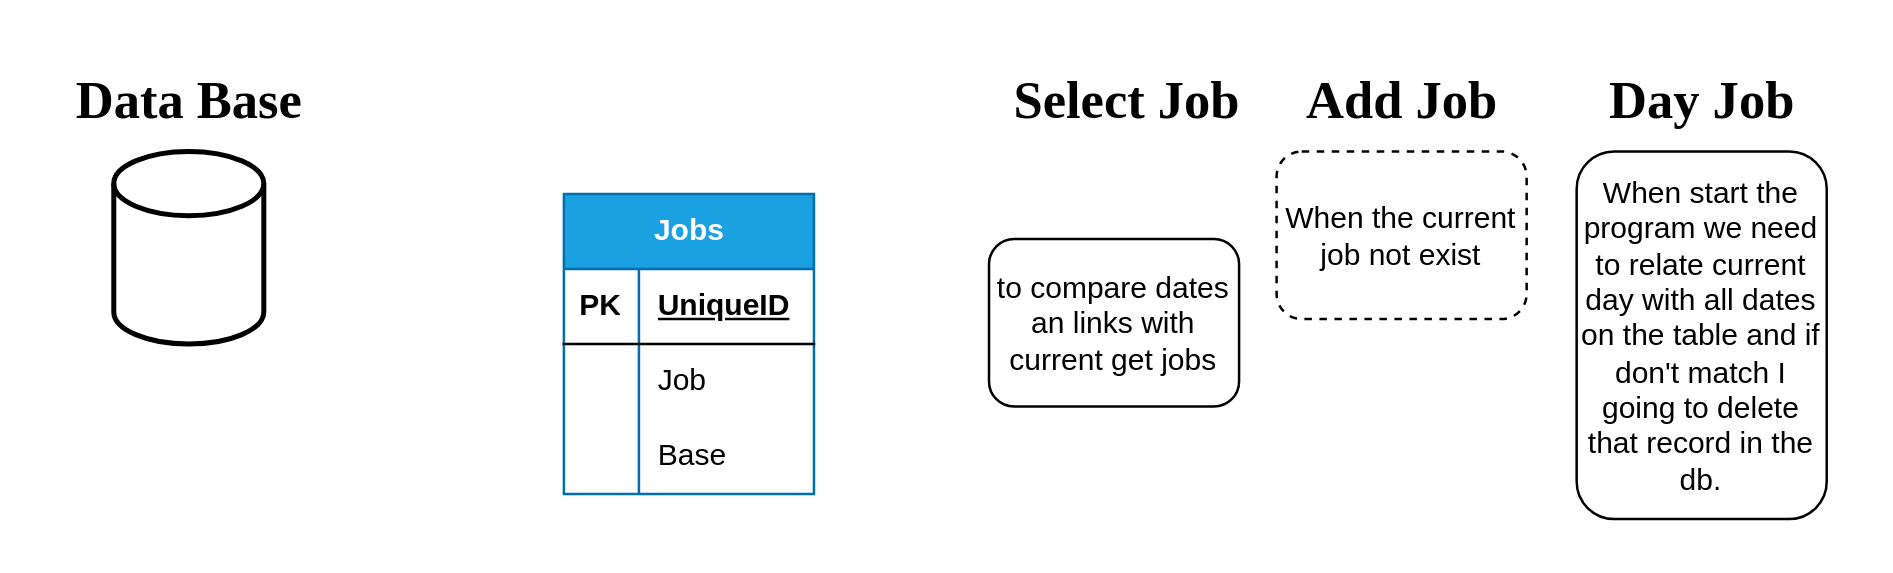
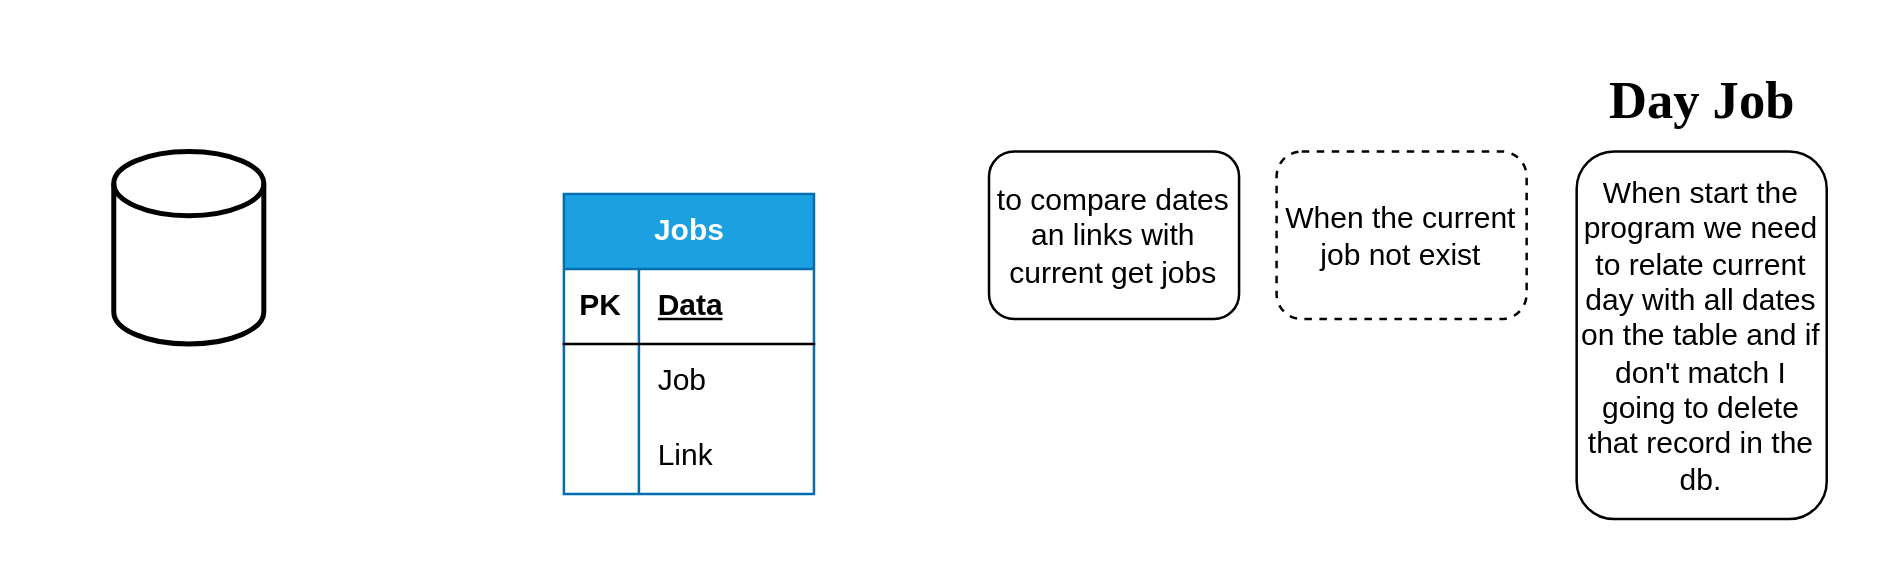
node "Data Base": removed
node "Select Job": removed
node "Add Job": removed
node "UniqueID": label "UniqueID" -> "Data"
node "to compare dates an links with current get jobs": moved (1114, 323) -> (1114, 235)
node "Base": label "Base" -> "Link"
